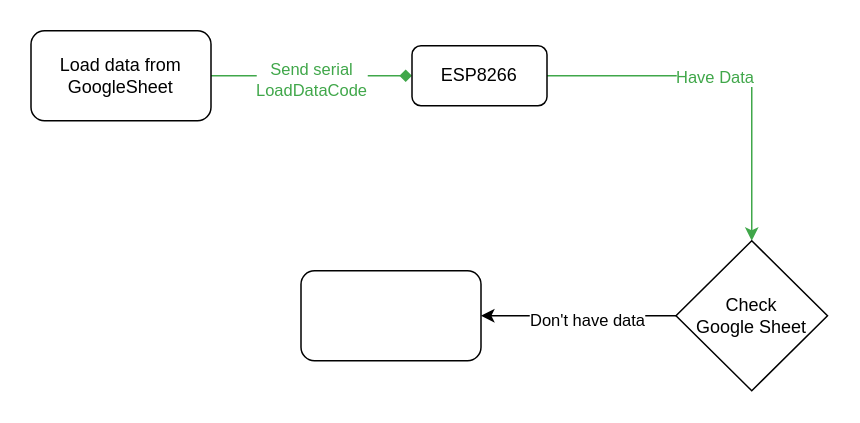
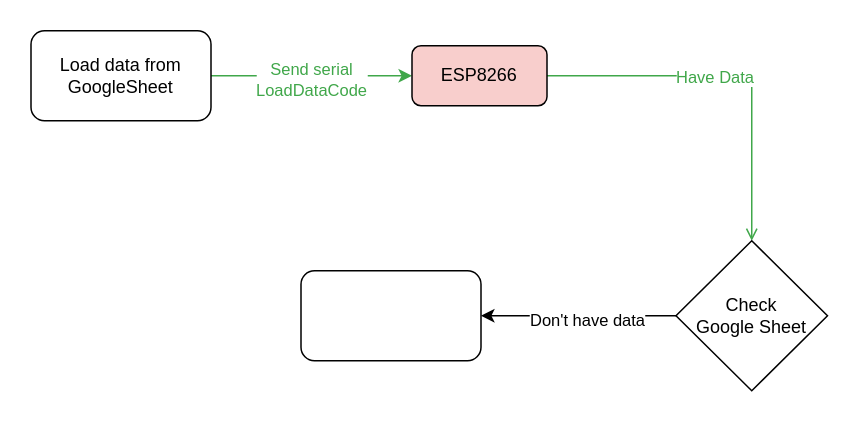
edge "Load data from GoogleSheet" -> "ESP8266": arrowhead diamond -> classic
node "ESP8266": fillcolor #ffffff -> #f8cecc
edge "ESP8266" -> "Check Google Sheet": arrowhead classic -> open
